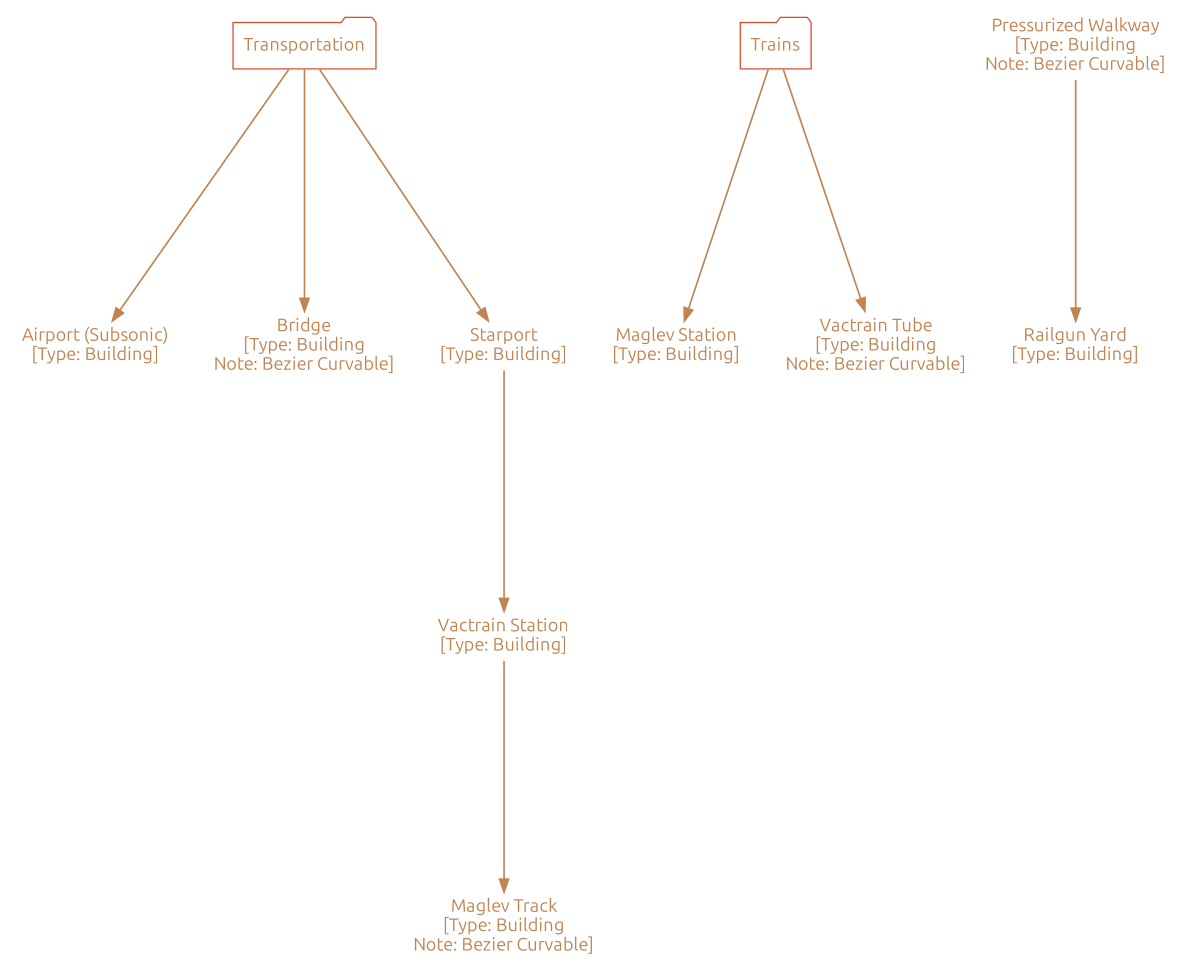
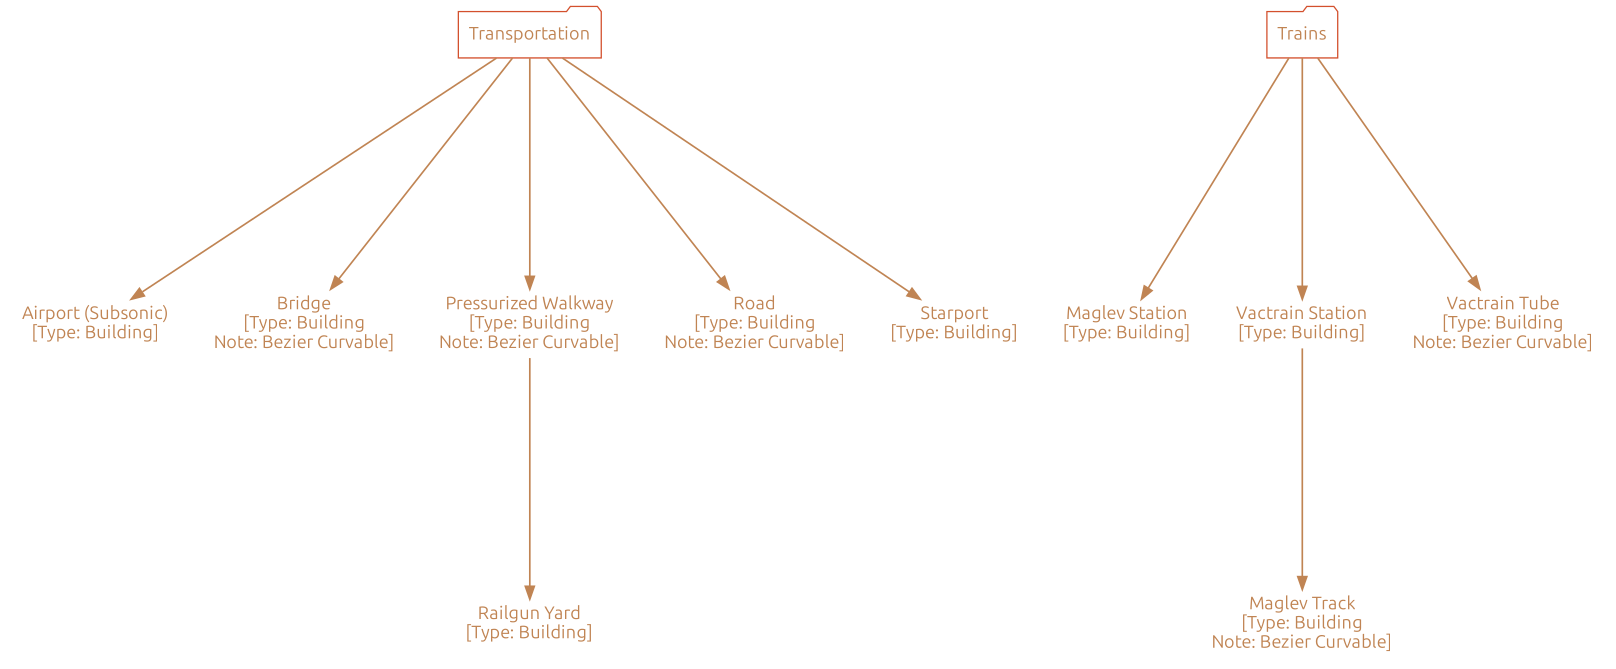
edge "Transportation" -> "Pressurized Walkway [Type: Building Note: Bezier Curvable]": added
node "Road [Type: Building Note: Bezier Curvable]": added
edge "Starport [Type: Building]" -> "Vactrain Station [Type: Building]": now "Trains" -> "Vactrain Station [Type: Building]"
